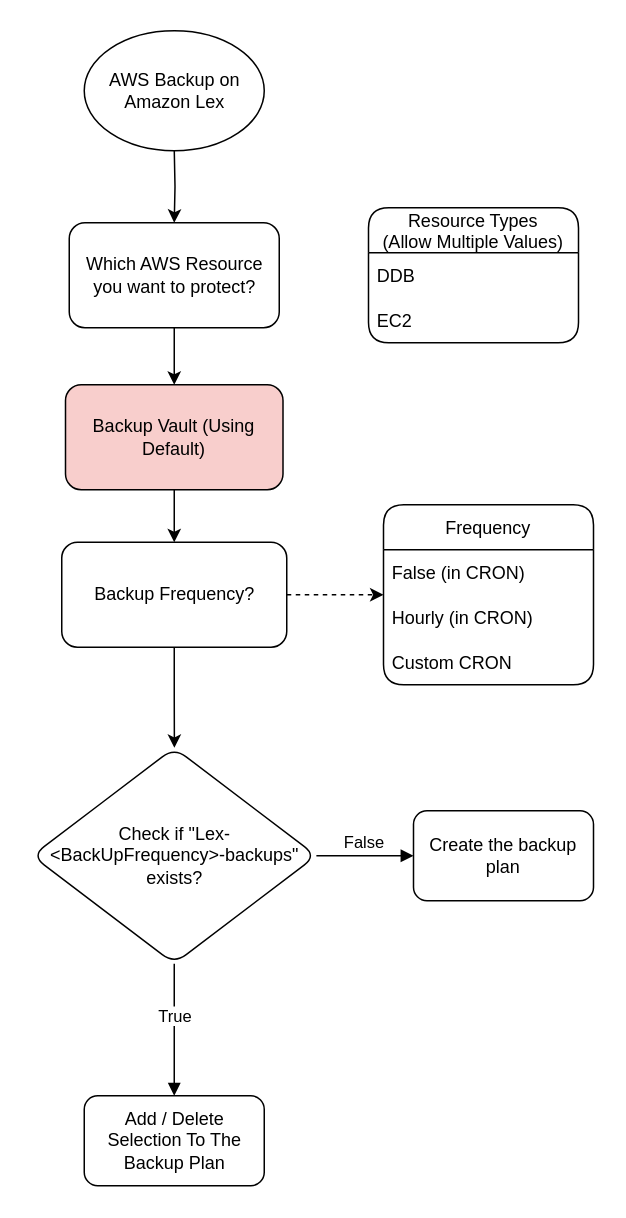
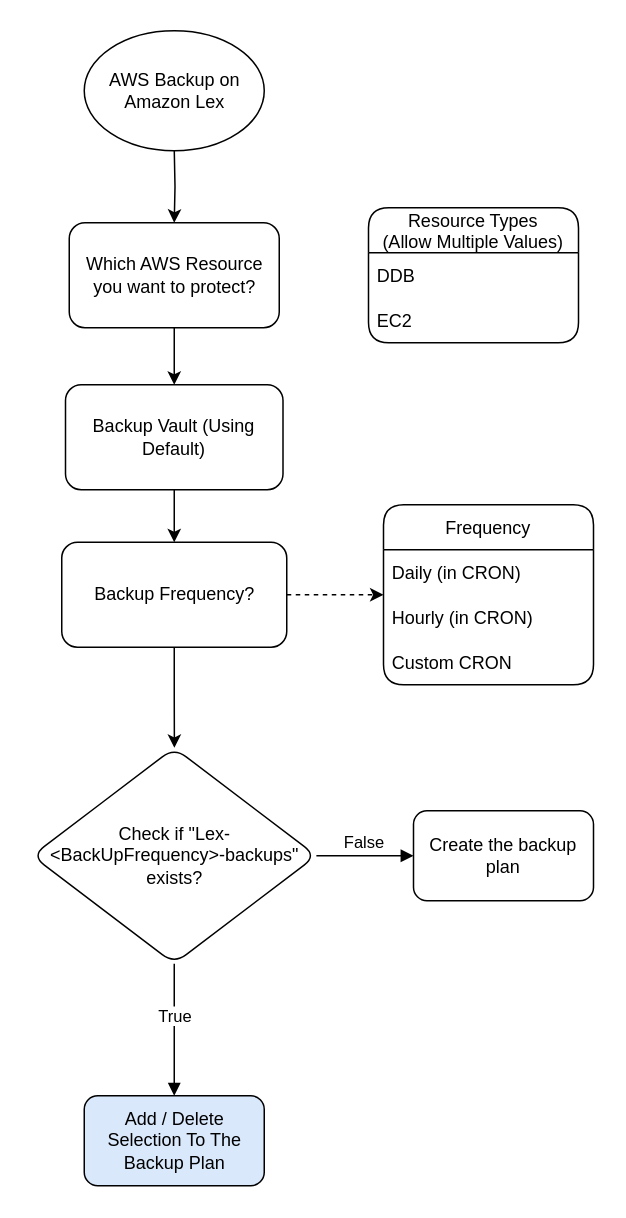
node "Backup Vault (Using Default)": fillcolor #f8cecc -> #ffffff
node "False (in CRON)": label "False (in CRON)" -> "Daily (in CRON)"
node "Add / Delete Selection To The Backup Plan": fillcolor #ffffff -> #dae8fc
